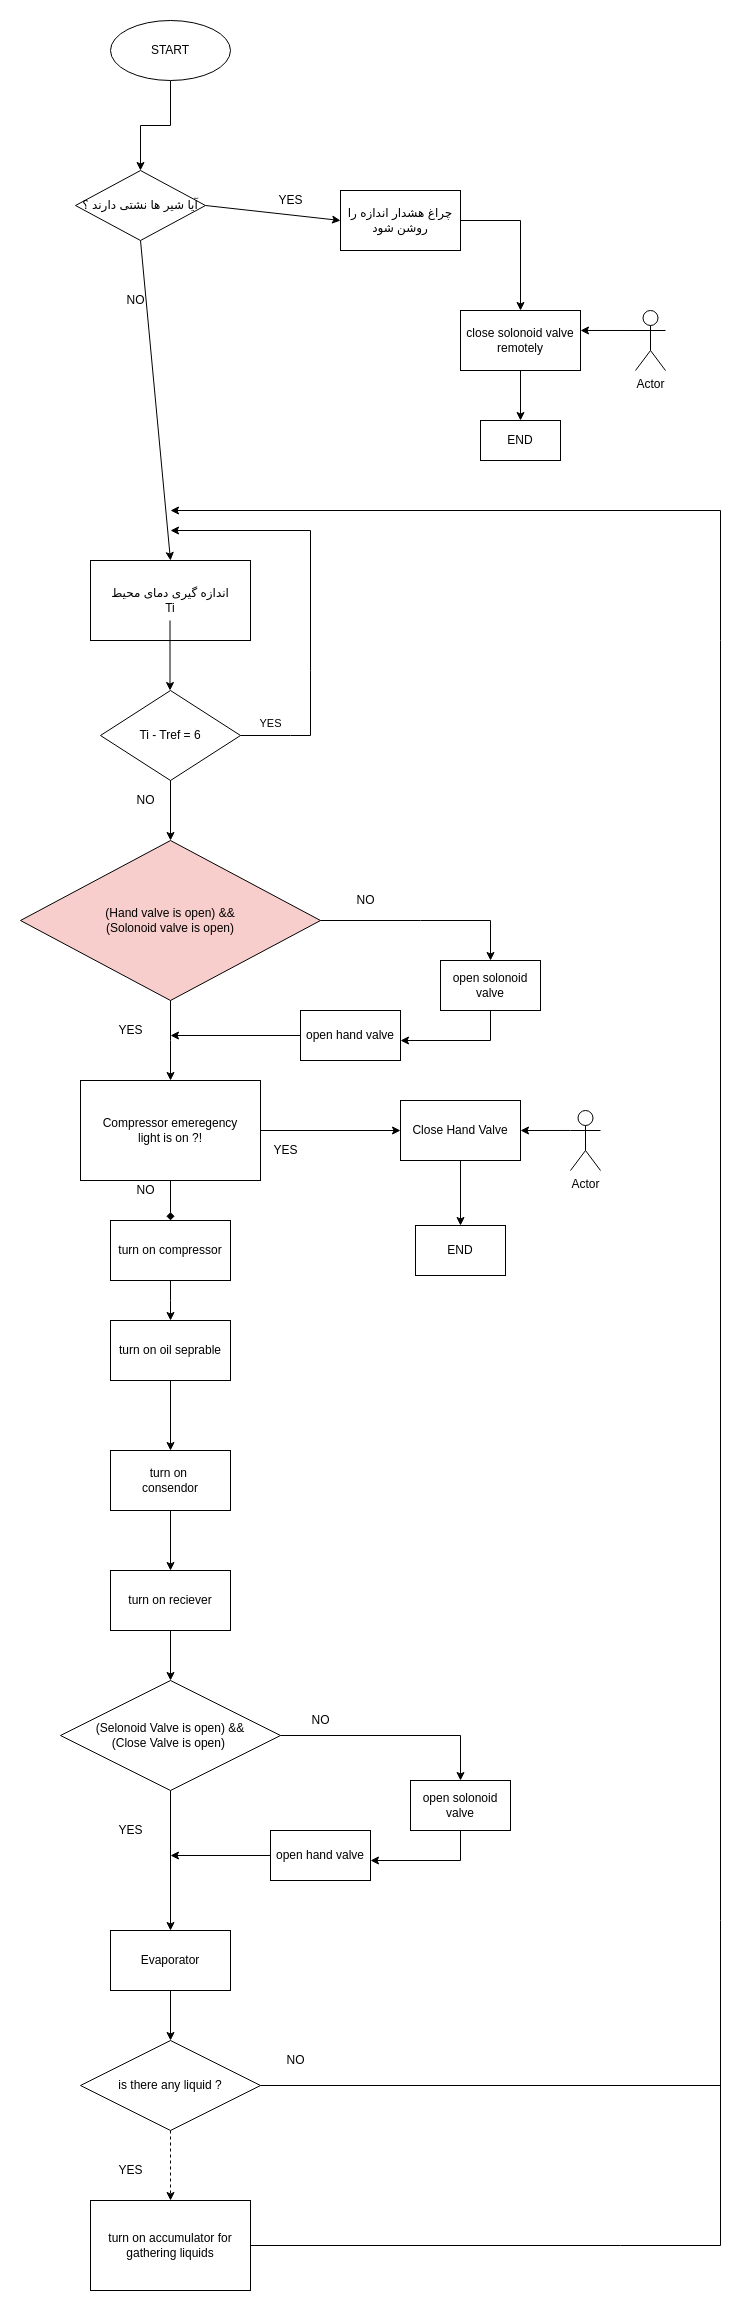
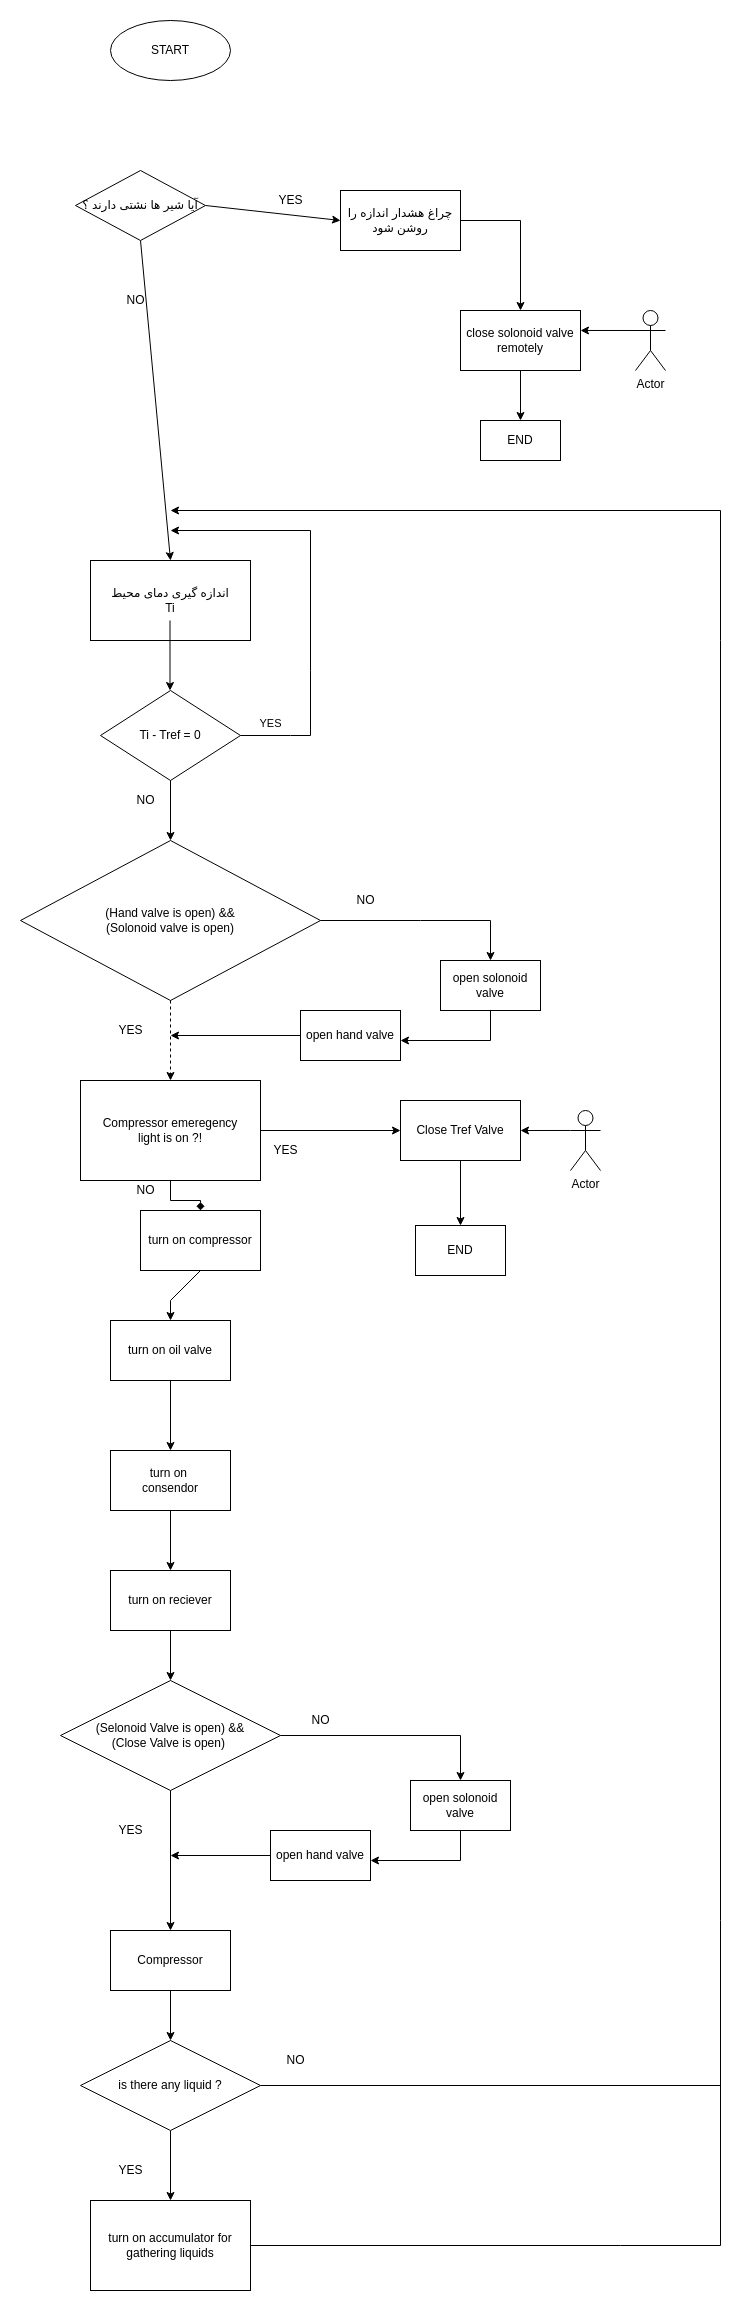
edge "START" -> "آیا شیر ها نشتی دارند ؟": removed
node "Ti - Tref = 6": label "Ti - Tref = 6" -> "Ti - Tref = 0"
node "(Hand valve is open) && (Solonoid valve is open)": fillcolor #f8cecc -> #ffffff
edge "(Hand valve is open) && (Solonoid valve is open)" -> "Compressor emeregency light is on ?!": style solid -> dashed
node "Close Hand Valve": label "Close Hand Valve" -> "Close Tref Valve"
node "turn on compressor": moved (171, 1251) -> (201, 1241)
node "turn on oil seprable": label "turn on oil seprable" -> "turn on oil valve"
node "Evaporator": label "Evaporator" -> "Compressor"
edge "is there any liquid ?" -> "turn on accumulator for gathering liquids": style dashed -> solid
